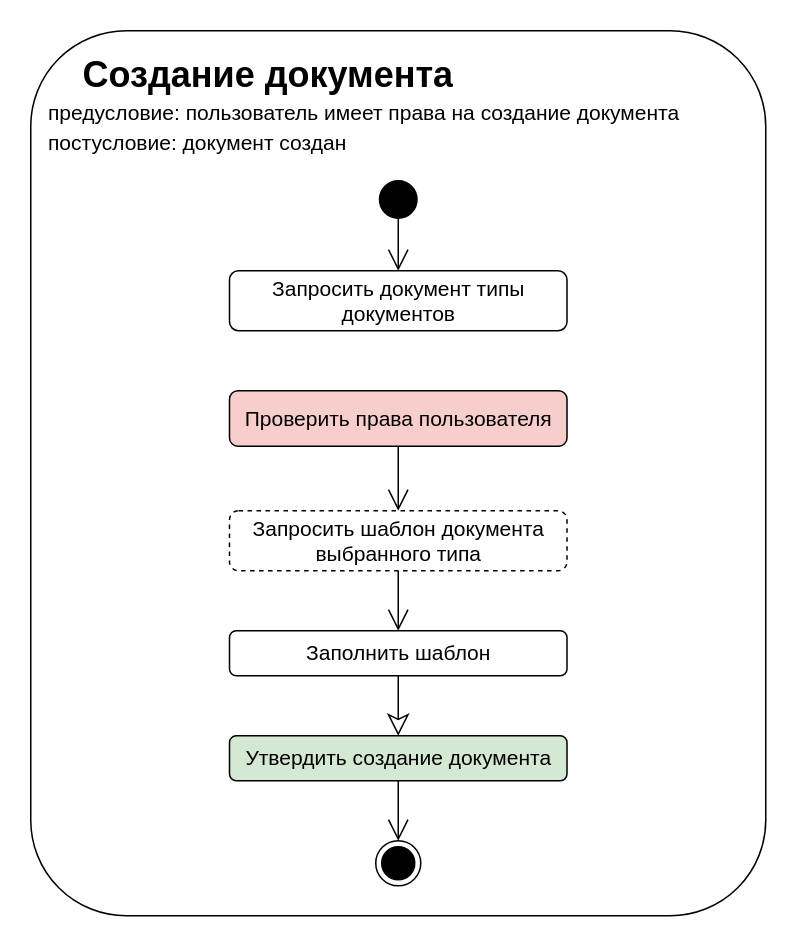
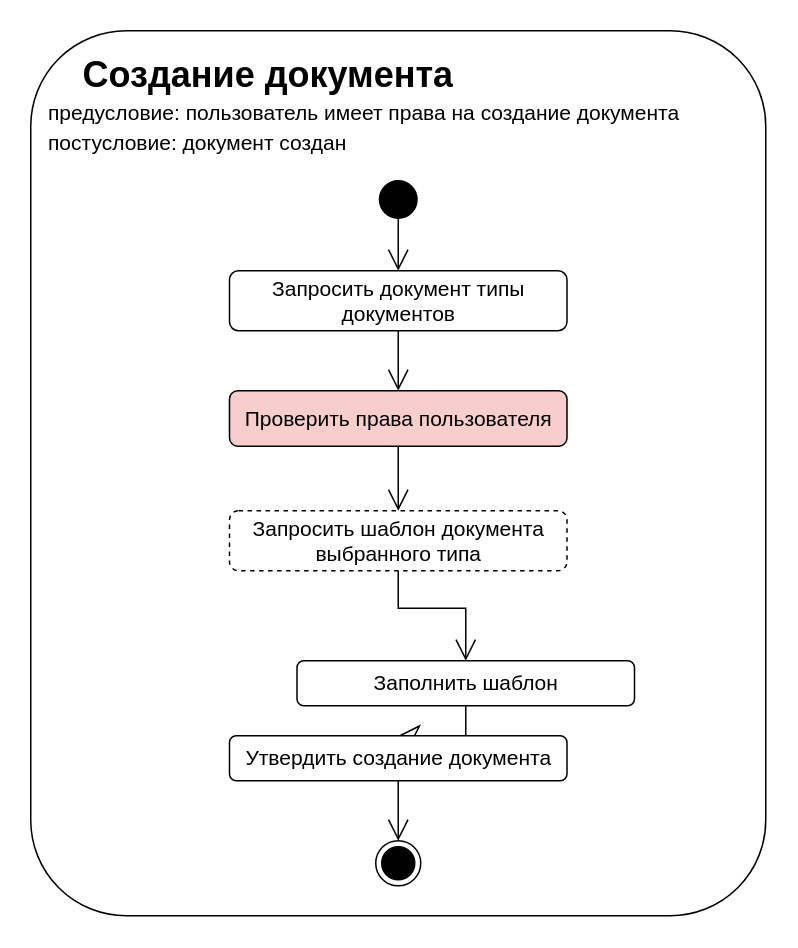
edge "Запросить документ типы документов" -> "Проверить права пользователя": added
node "Заполнить шаблон": moved (398, 653) -> (466, 683)
node "Утвердить создание документа": fillcolor #d5e8d4 -> #ffffff
